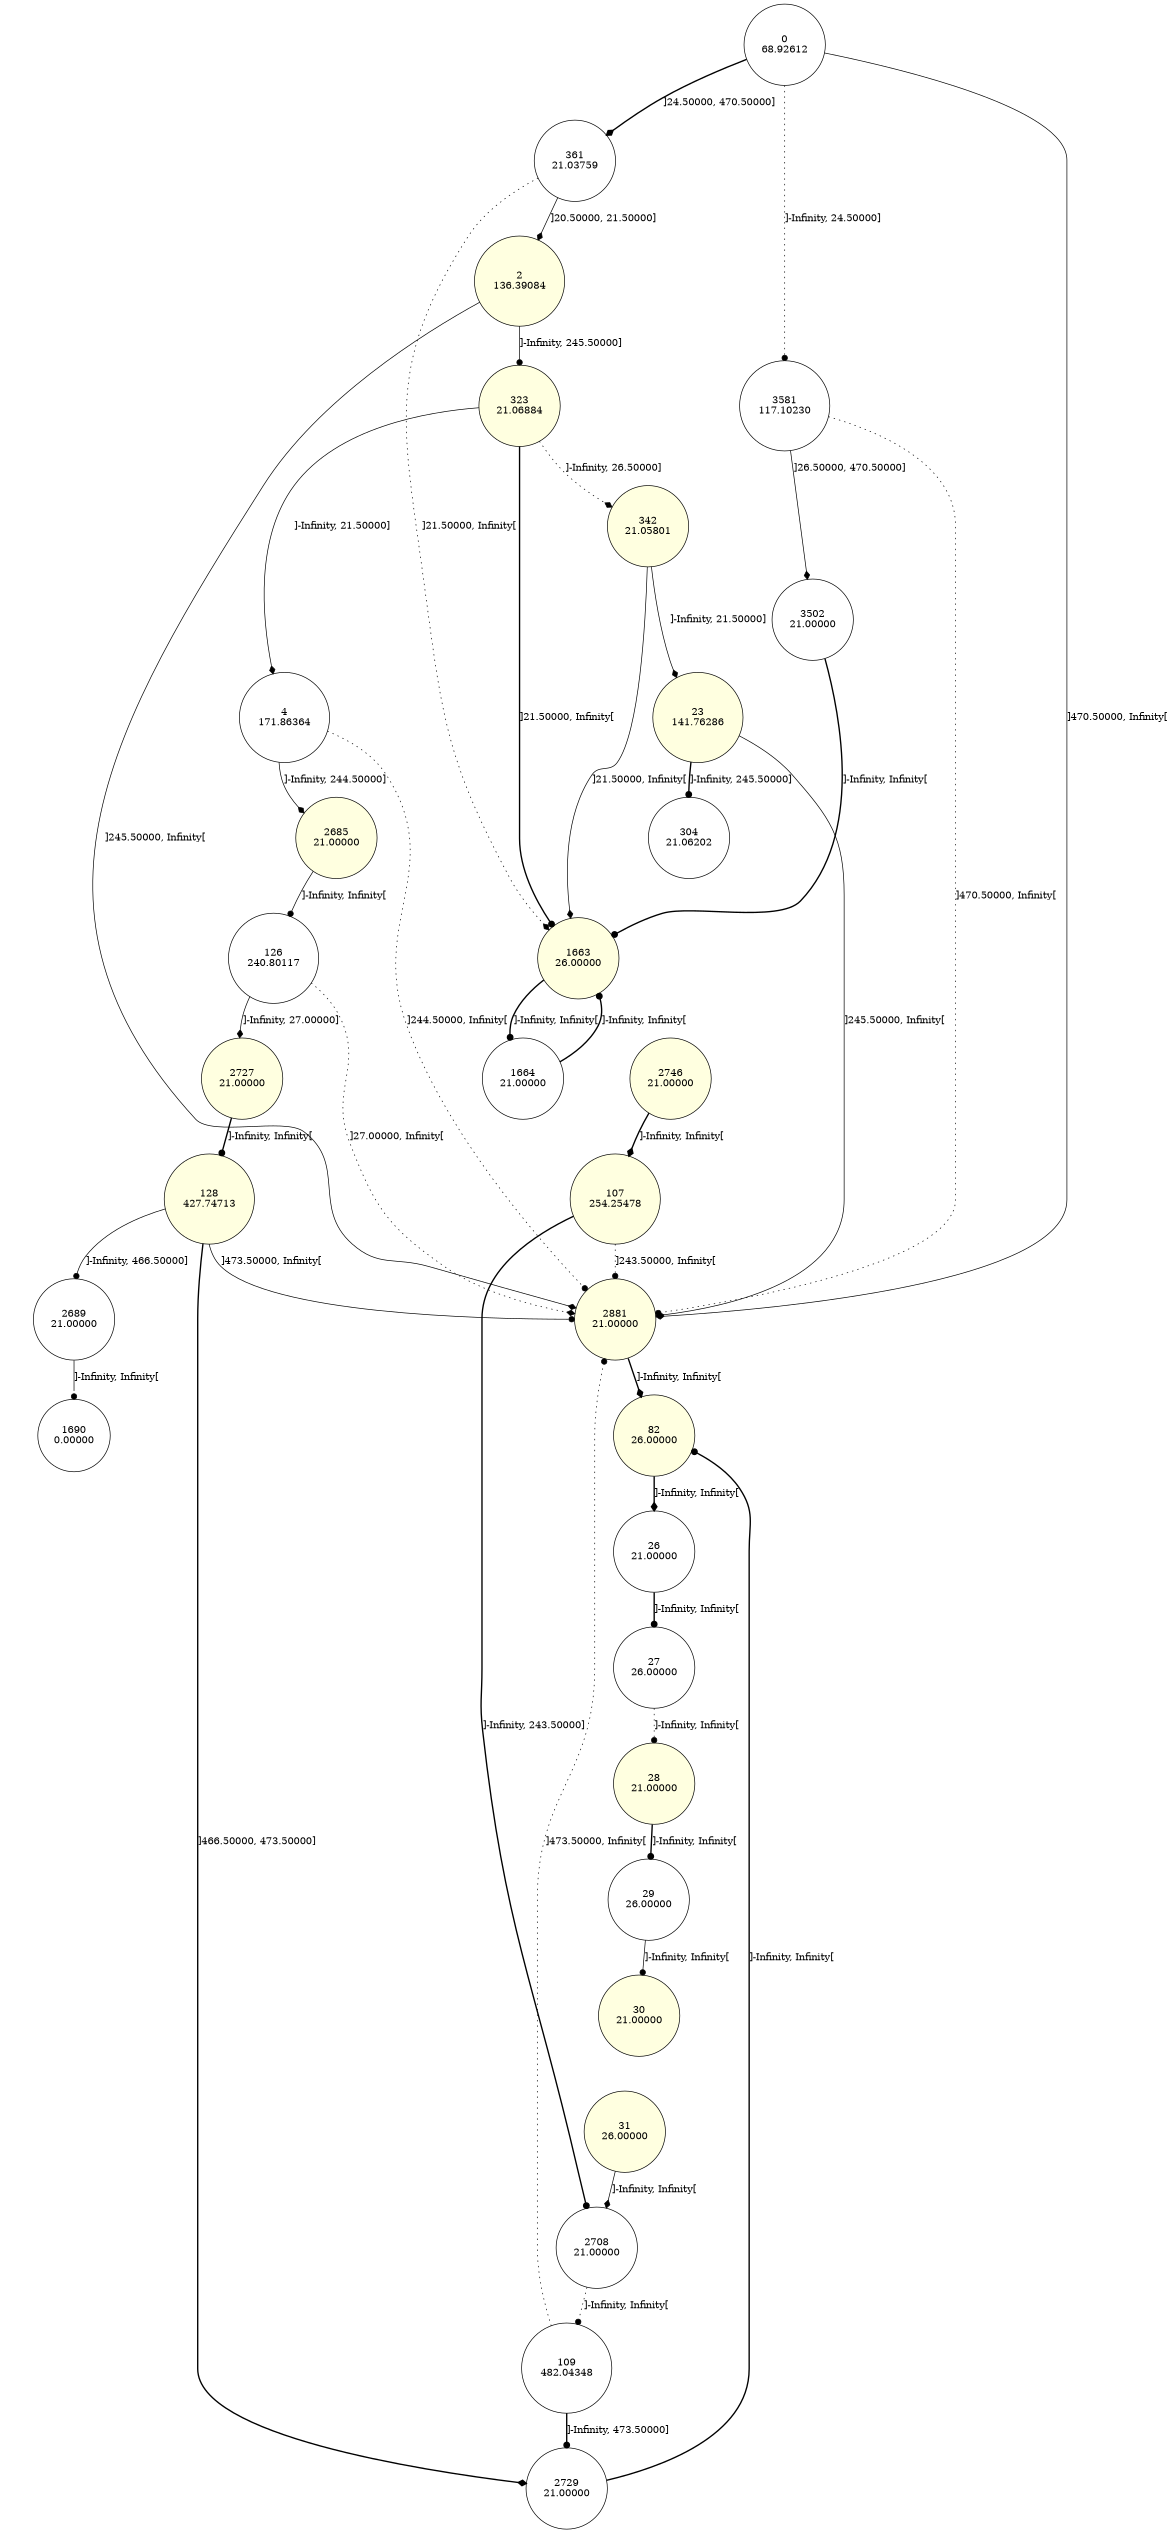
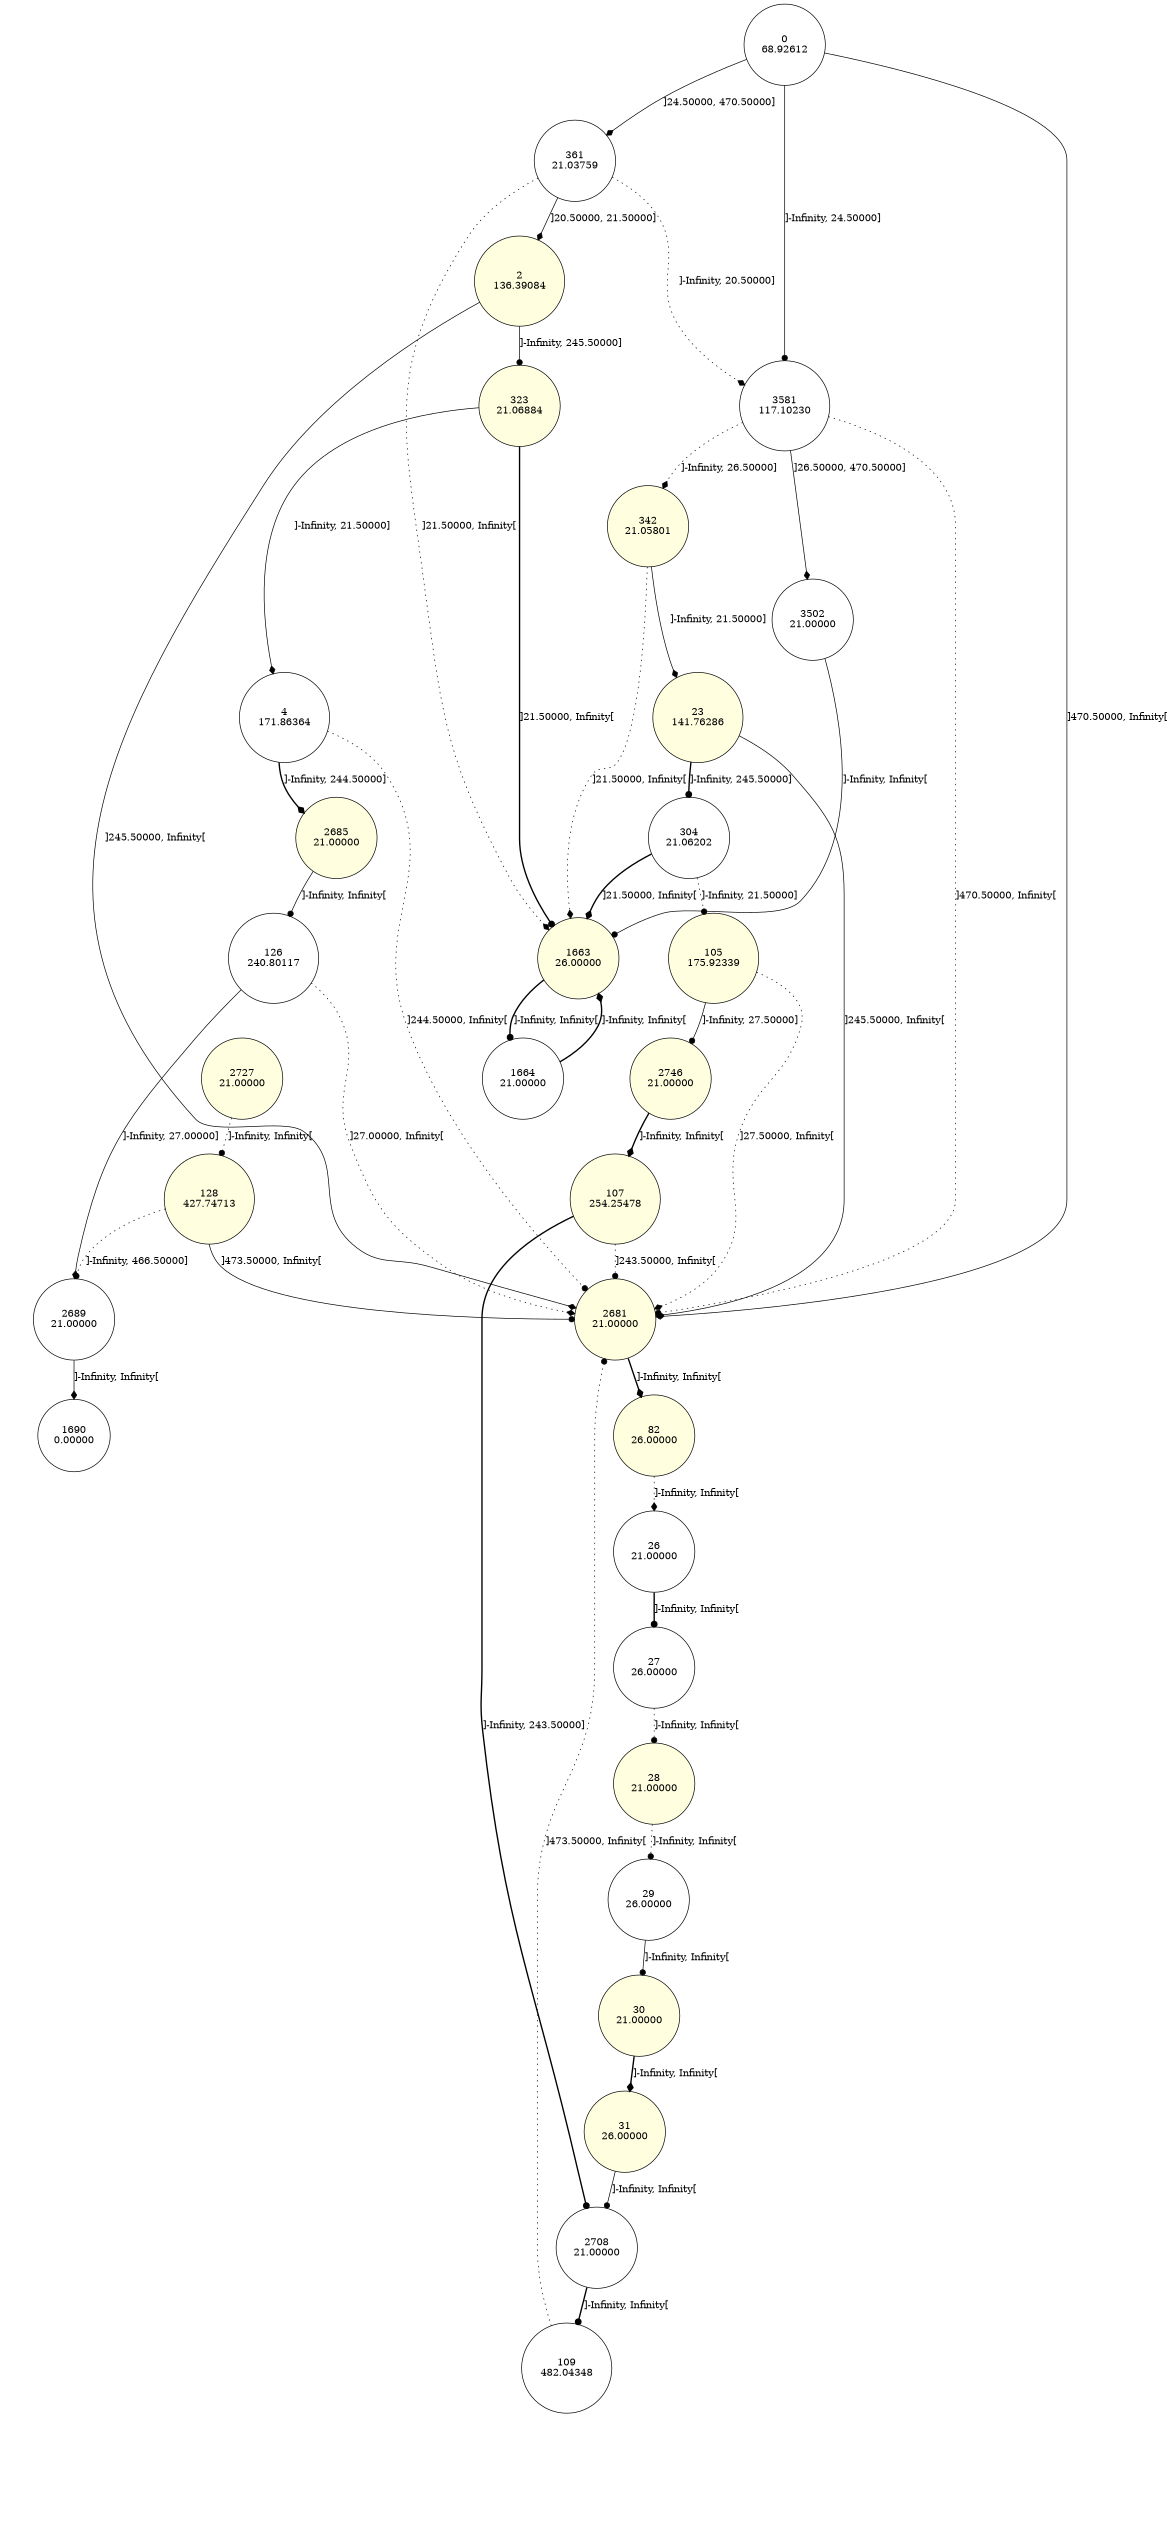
edge "0 68.92612" -> "361 21.03759": style bold -> solid
edge "0 68.92612" -> "3581 117.10230": style dotted -> solid
edge "361 21.03759" -> "3581 117.10230": added, label "]-Infinity, 20.50000]"
edge "323 21.06884" -> "342 21.05801": now "3581 117.10230" -> "342 21.05801"
edge "342 21.05801" -> "1663 26.00000": style solid -> dotted
edge "4 171.86364" -> "2685 21.00000": style solid -> bold
edge "3502 21.00000" -> "1663 26.00000": style bold -> solid
edge "304 21.06202" -> "1663 26.00000": added, label "]21.50000, Infinity["
node "105 175.92339": added
edge "126 240.80117" -> "2727 21.00000": now "126 240.80117" -> "2689 21.00000"
edge "1664 21.00000" -> "1663 26.00000": arrowhead dot -> diamond
edge "2727 21.00000" -> "128 427.74713": style bold -> dotted
edge "128 427.74713" -> "2689 21.00000": style solid -> dotted
node "2881 21.00000": label "2881 21.00000" -> "2681 21.00000"
edge "2689 21.00000" -> "1690 0.00000": arrowhead dot -> diamond
edge "82 26.00000" -> "26 21.00000": style bold -> dotted
edge "28 21.00000" -> "29 26.00000": style bold -> dotted
edge "30 21.00000" -> "31 26.00000": added, label "]-Infinity, Infinity["
edge "31 26.00000" -> "2708 21.00000": arrowhead diamond -> dot
edge "2708 21.00000" -> "109 482.04348": style dotted -> bold
node "2729 21.00000": removed
